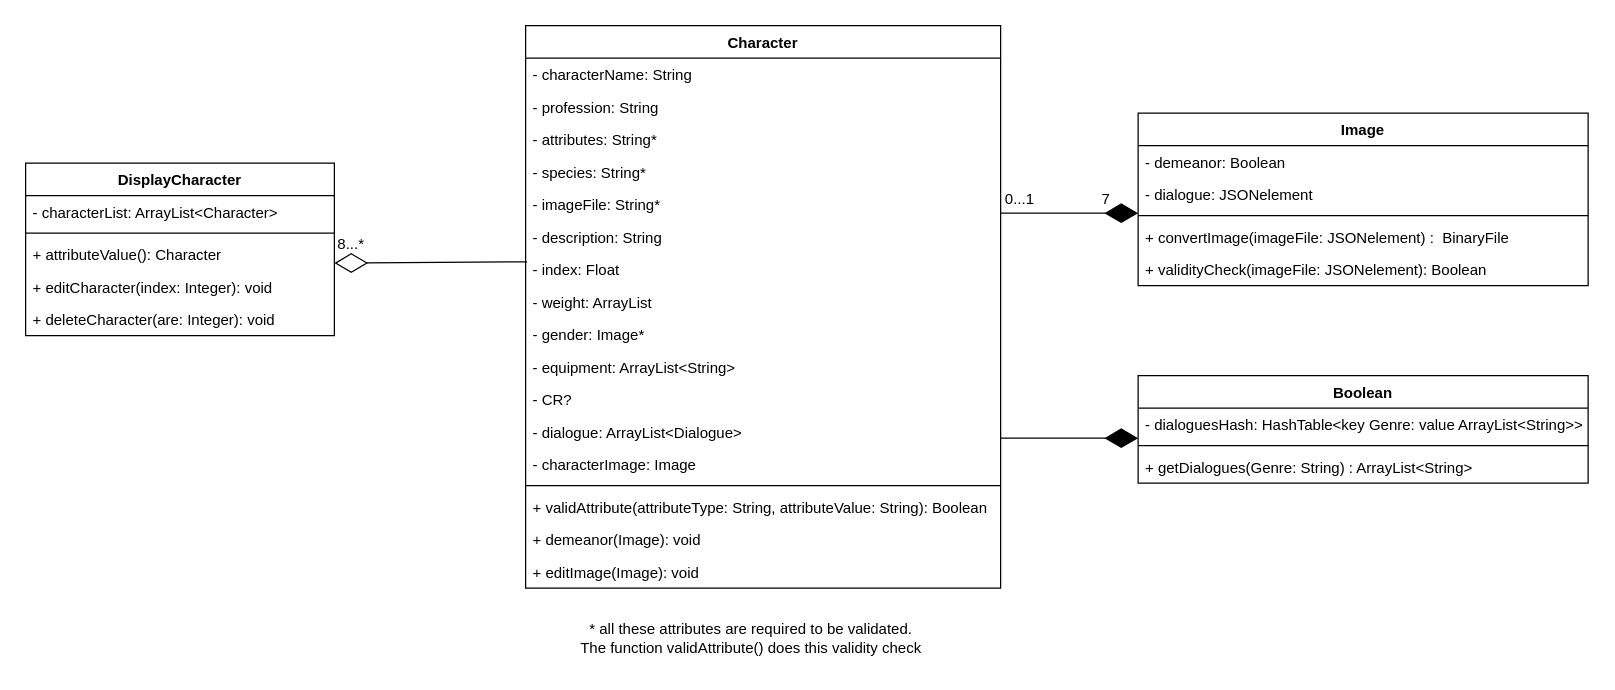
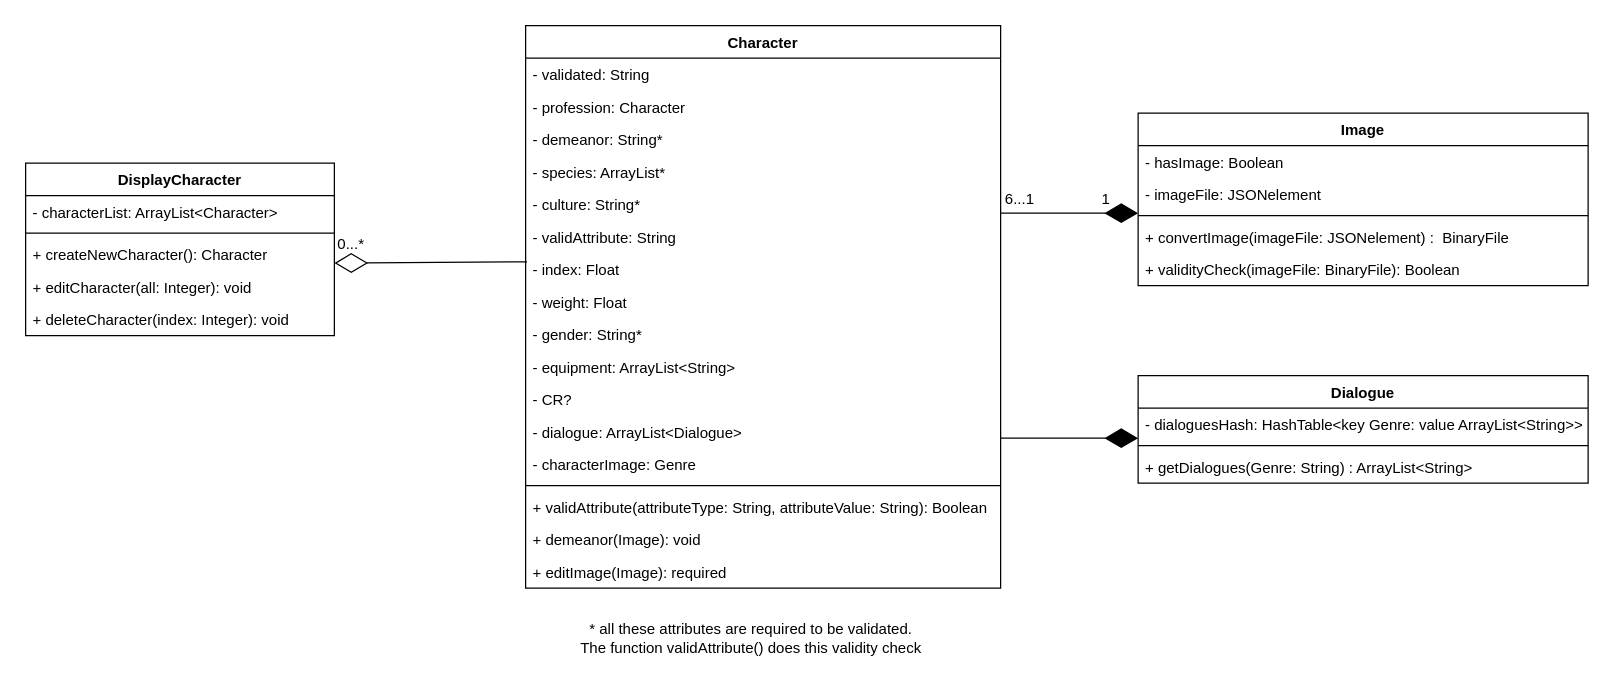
node "- characterName: String": label "- characterName: String" -> "- validated: String"
node "- profession: String": label "- profession: String" -> "- profession: Character"
node "- attributes: String*": label "- attributes: String*" -> "- demeanor: String*"
node "- demeanor: Boolean": label "- demeanor: Boolean" -> "- hasImage: Boolean"
node "- species: String*": label "- species: String*" -> "- species: ArrayList*"
node "- dialogue: JSONelement": label "- dialogue: JSONelement" -> "- imageFile: JSONelement"
node "0...1": label "0...1" -> "6...1"
node "7": label "7" -> "1"
node "- imageFile: String*": label "- imageFile: String*" -> "- culture: String*"
node "- description: String": label "- description: String" -> "- validAttribute: String"
node "8...*": label "8...*" -> "0...*"
node "+ attributeValue(): Character": label "+ attributeValue(): Character" -> "+ createNewCharacter(): Character"
node "+ validityCheck(imageFile: JSONelement): Boolean": label "+ validityCheck(imageFile: JSONelement): Boolean" -> "+ validityCheck(imageFile: BinaryFile): Boolean"
node "+ editCharacter(index: Integer): void": label "+ editCharacter(index: Integer): void" -> "+ editCharacter(all: Integer): void"
node "- weight: ArrayList": label "- weight: ArrayList" -> "- weight: Float"
node "+ deleteCharacter(are: Integer): void": label "+ deleteCharacter(are: Integer): void" -> "+ deleteCharacter(index: Integer): void"
node "- gender: Image*": label "- gender: Image*" -> "- gender: String*"
node "Boolean": label "Boolean" -> "Dialogue"
node "- characterImage: Image": label "- characterImage: Image" -> "- characterImage: Genre"
node "+ editImage(Image): void": label "+ editImage(Image): void" -> "+ editImage(Image): required"
